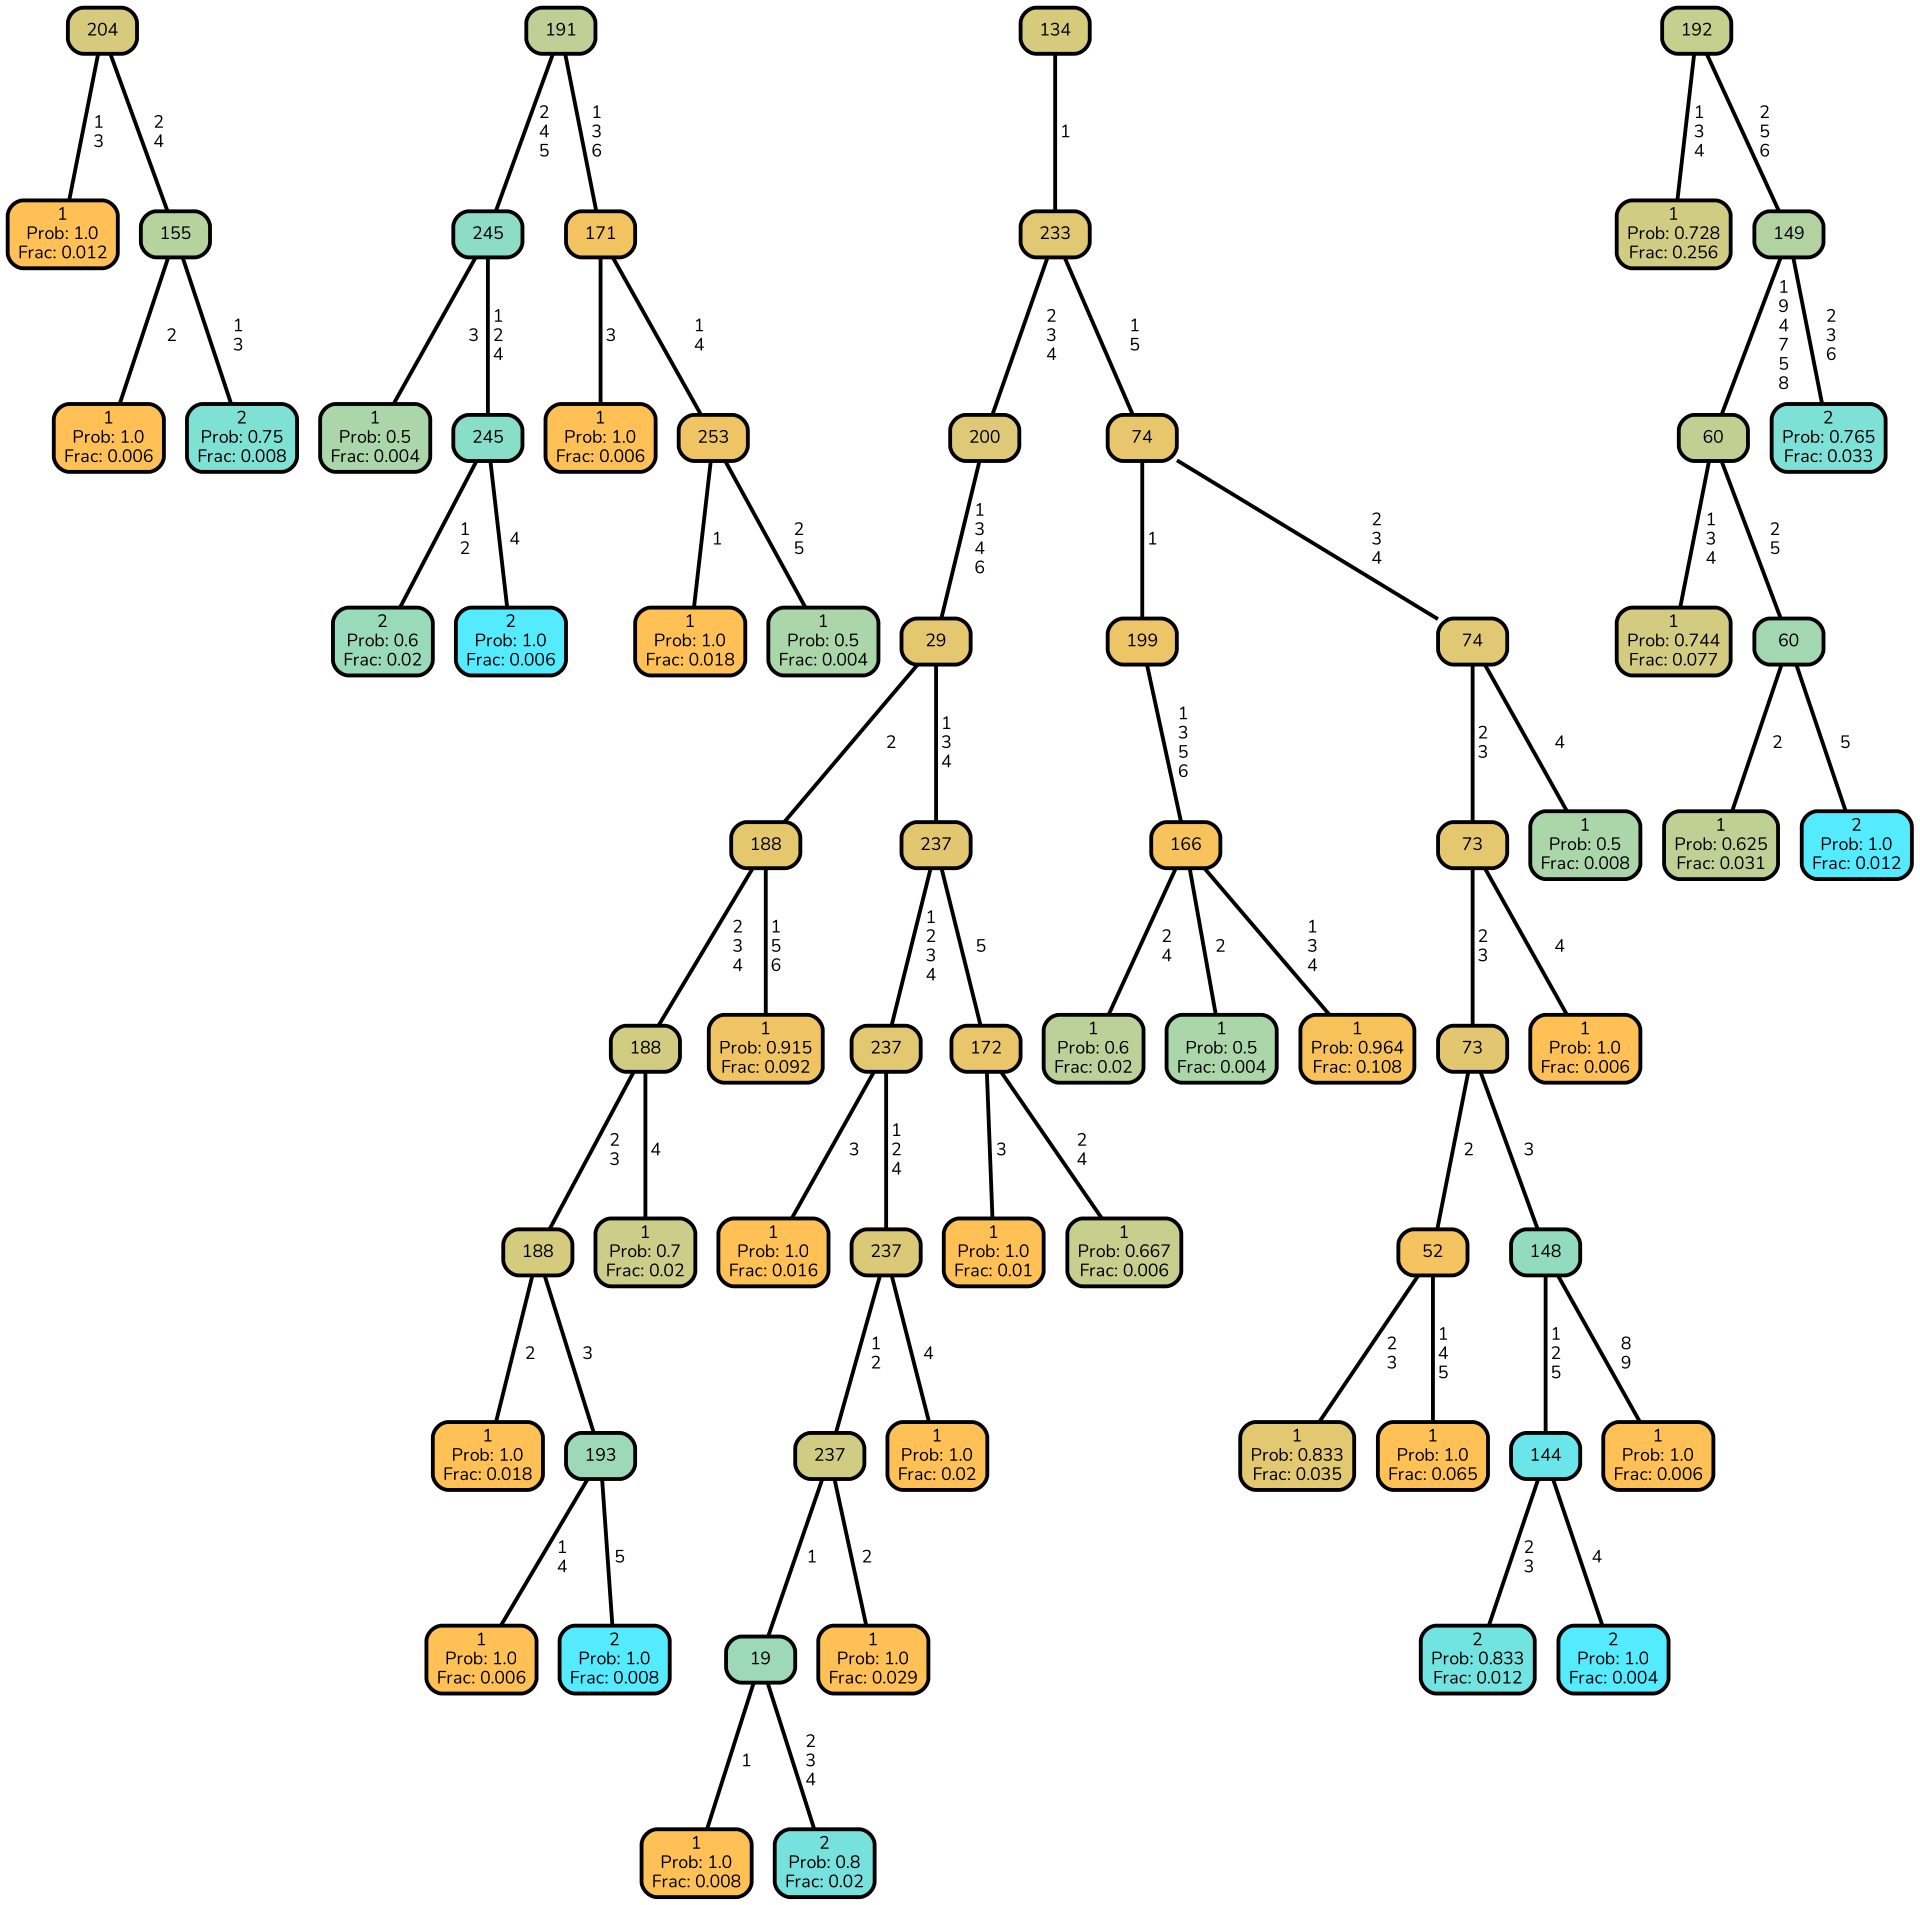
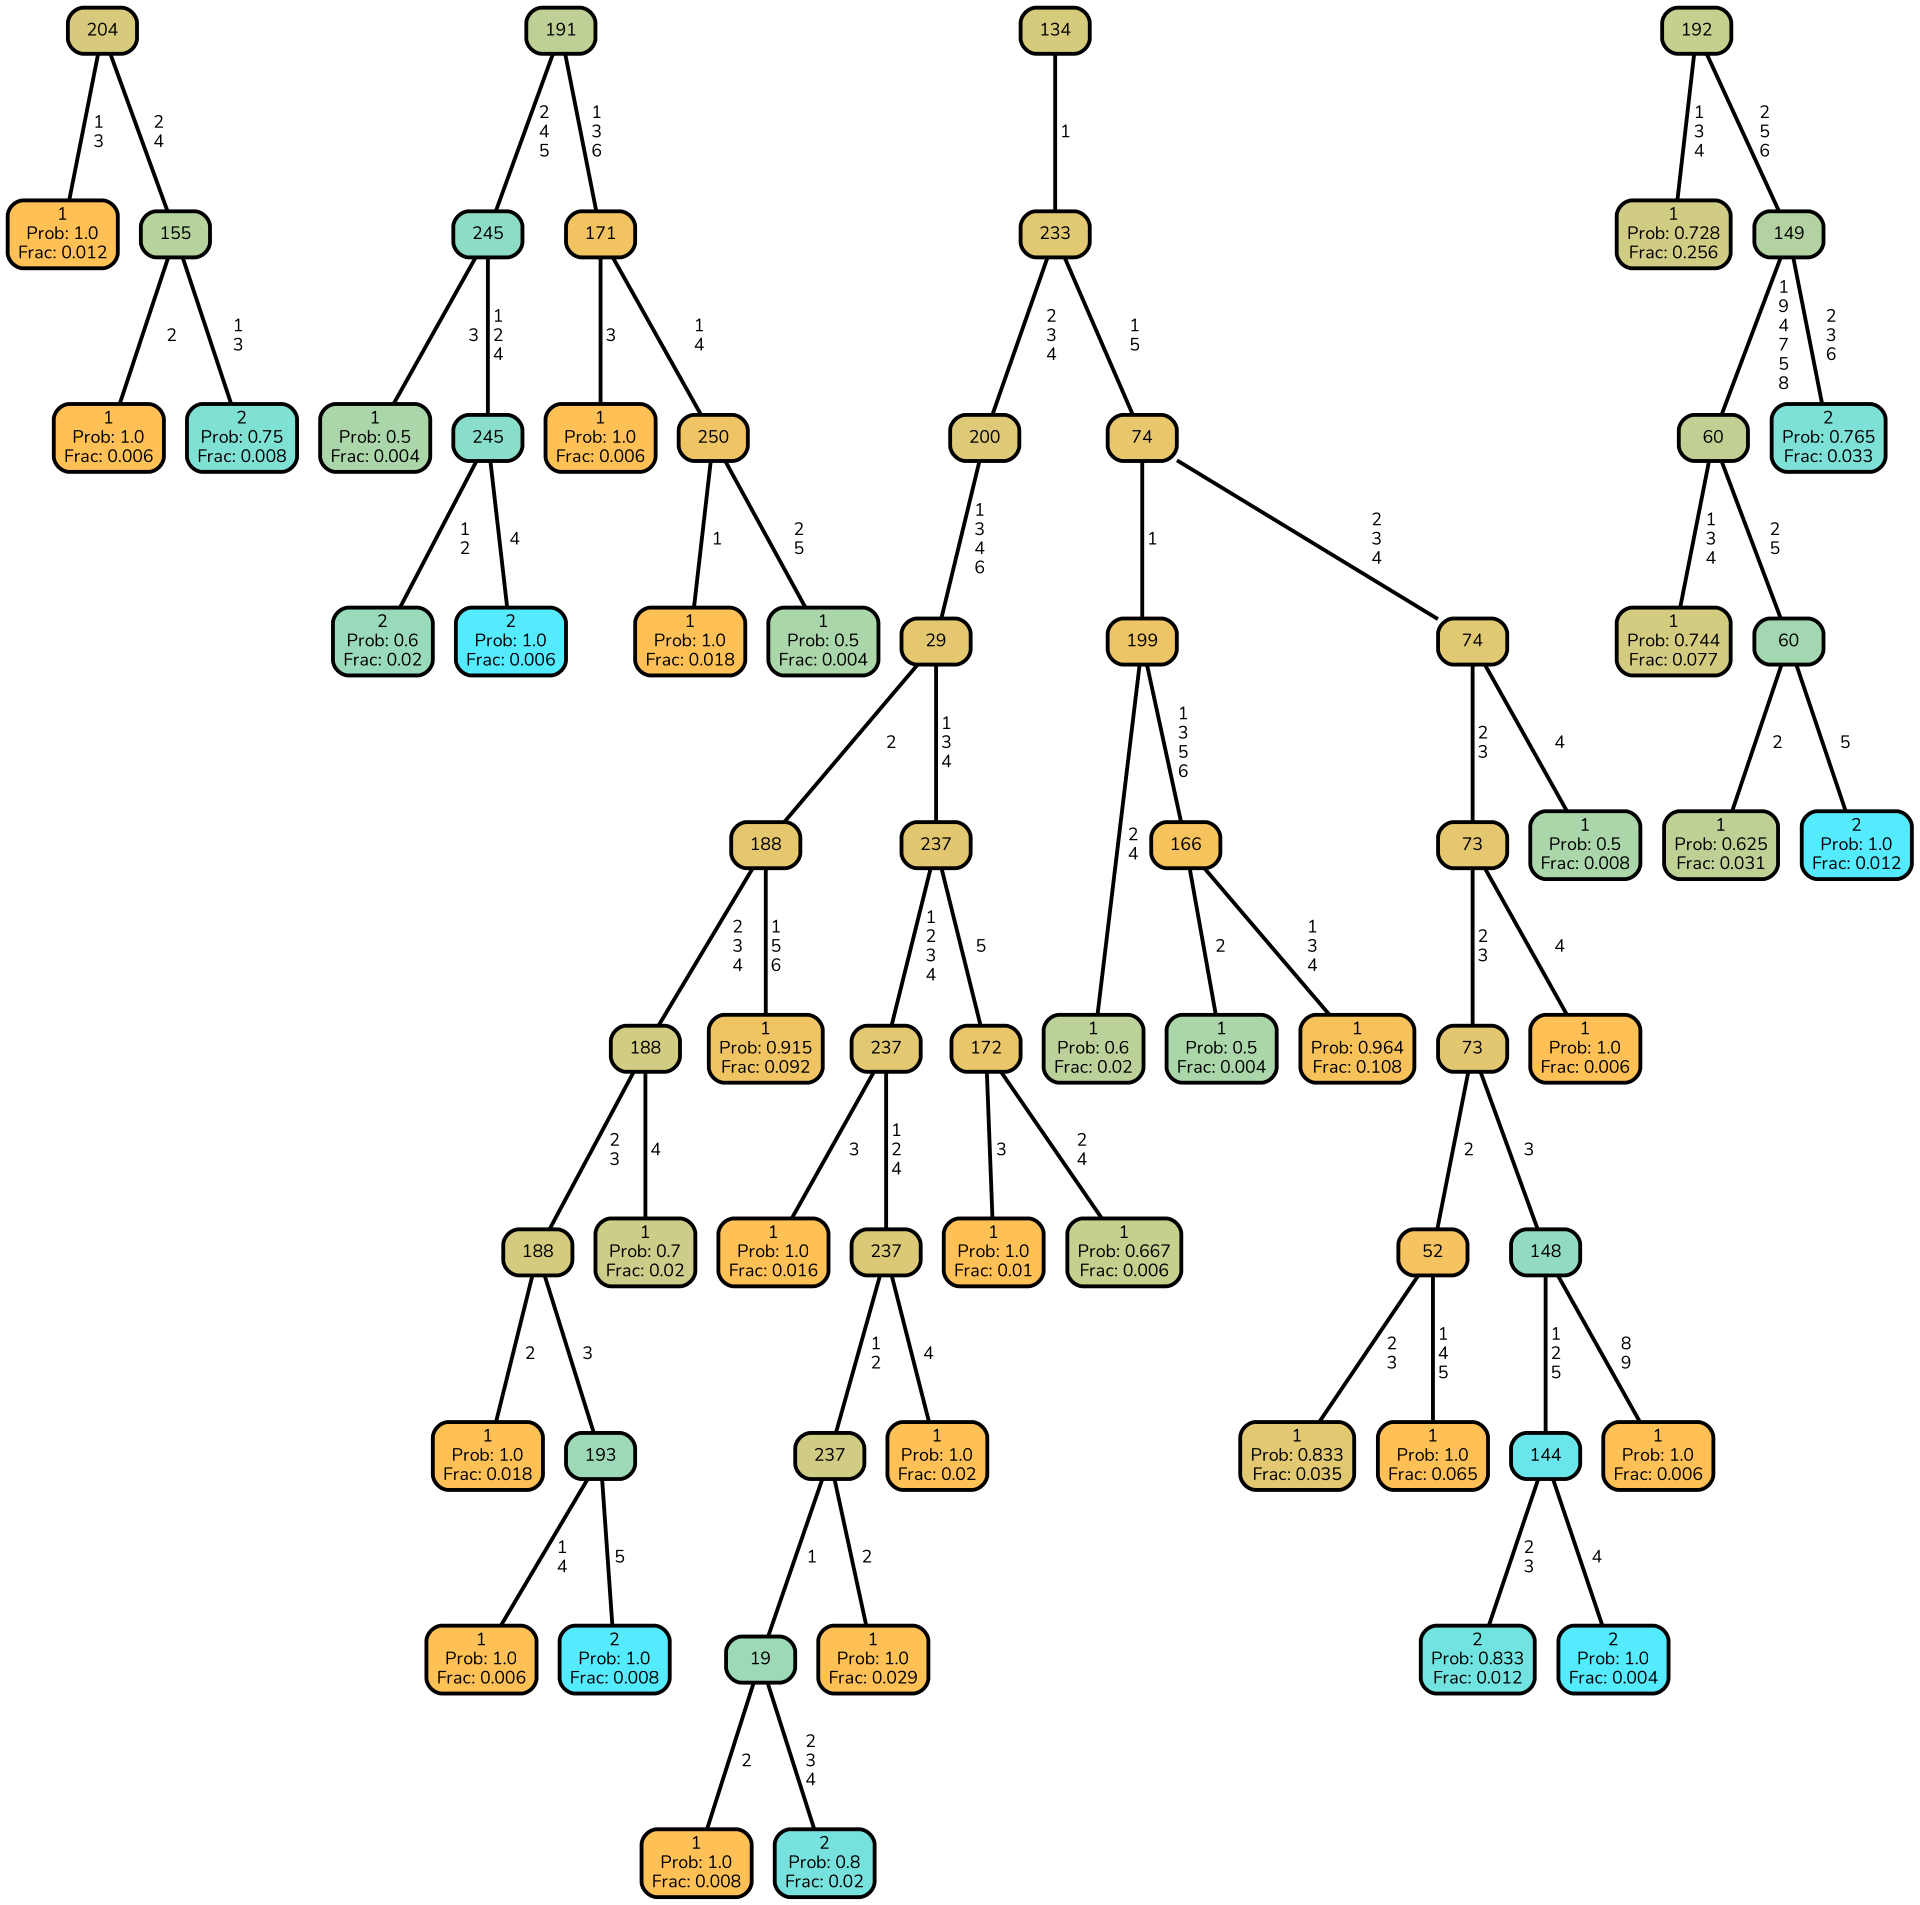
node "253": label "253" -> "250"
edge "166" -- "1 Prob: 0.6 Frac: 0.02": now "199" -- "1 Prob: 0.6 Frac: 0.02"
edge "19" -- "1 Prob: 1.0 Frac: 0.008": label " 1" -> " 2"
